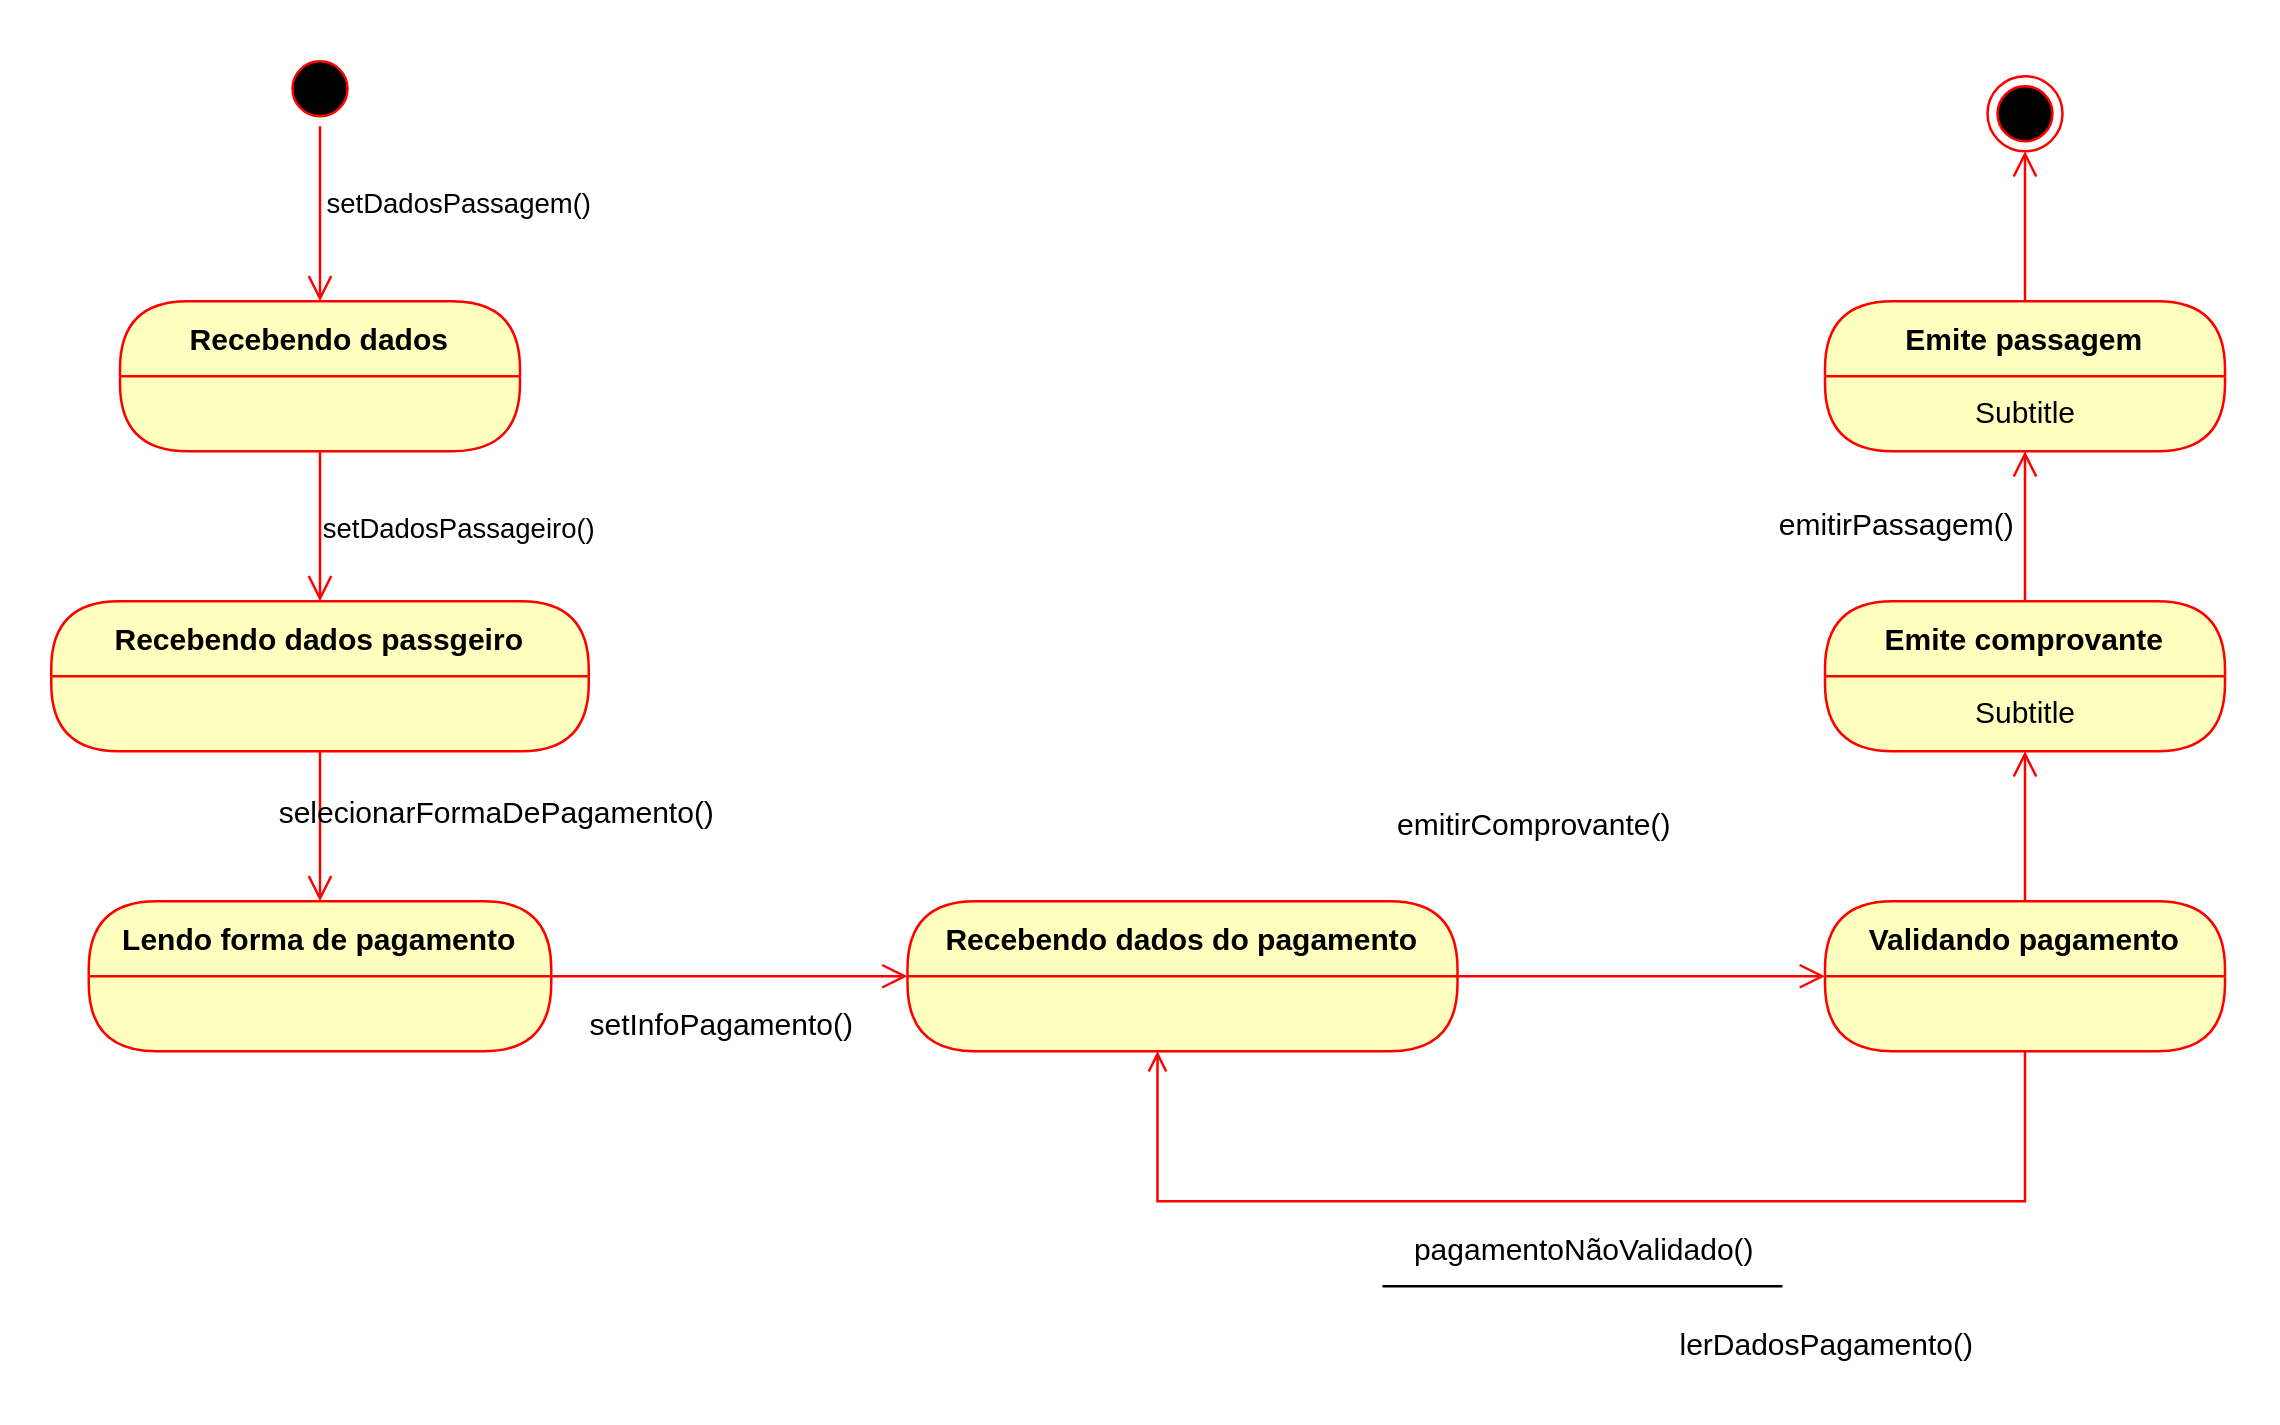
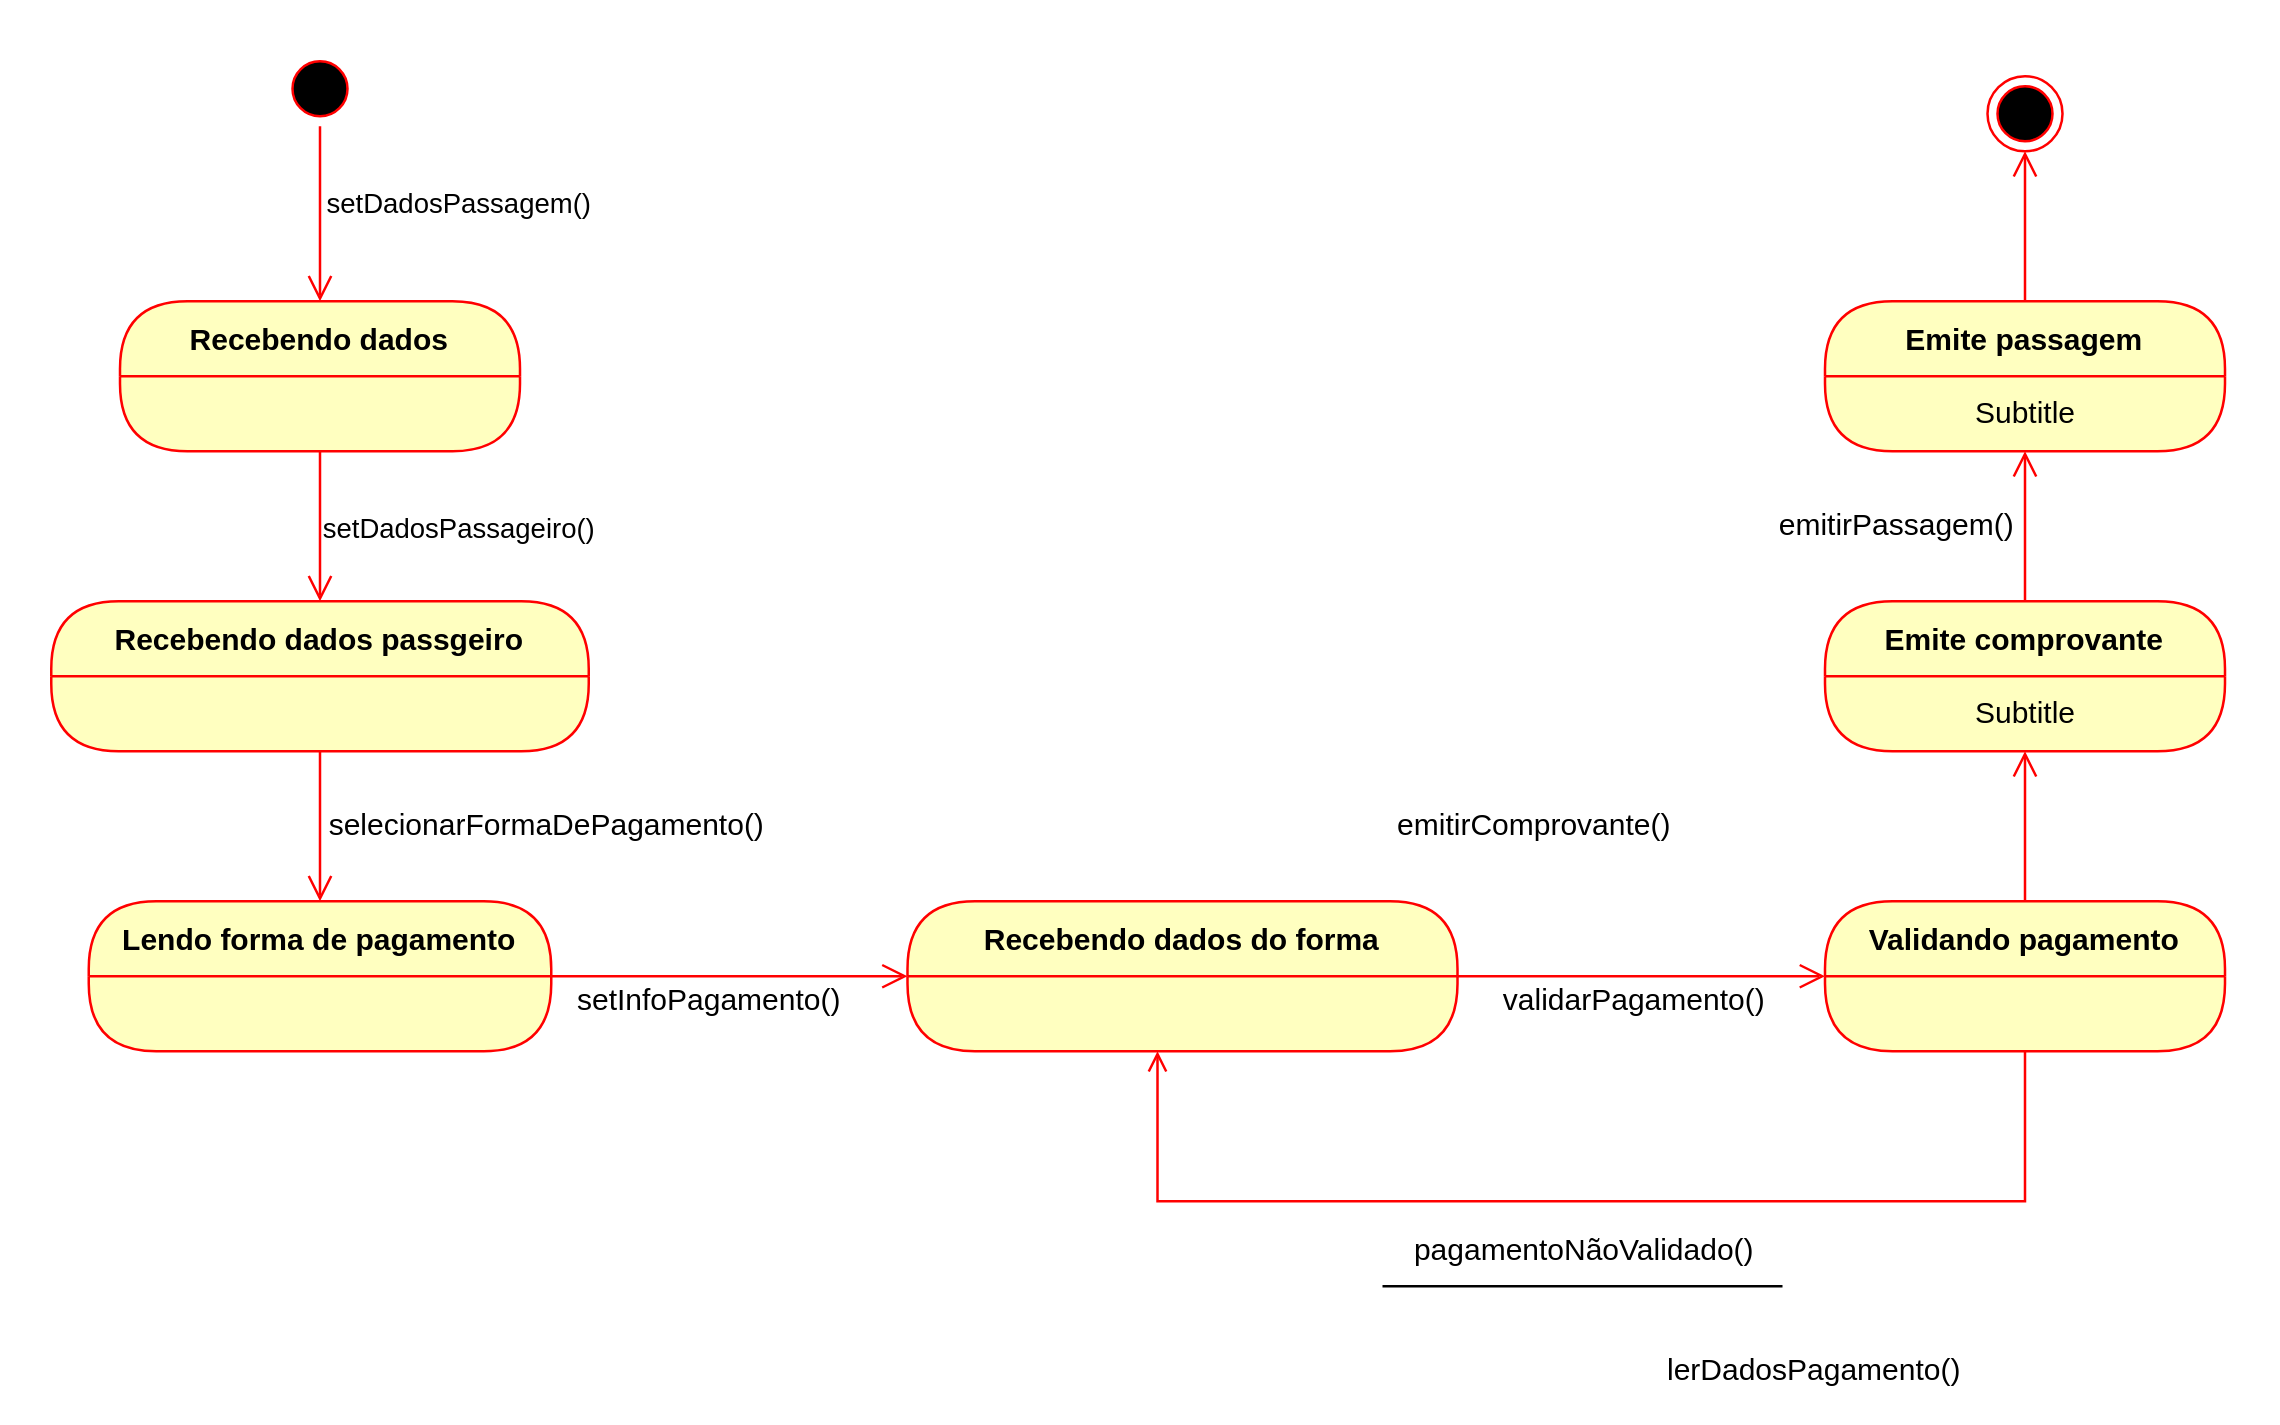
node "selecionarFormaDePagamento()": moved (495, 814) -> (545, 826)
node "Recebendo dados do pagamento": label "Recebendo dados do pagamento" -> "Recebendo dados do forma"
node "validarPagamento()": added
node "setInfoPagamento()": moved (720, 1026) -> (708, 1001)
node "lerDadosPagamento()": moved (1826, 1346) -> (1814, 1371)
